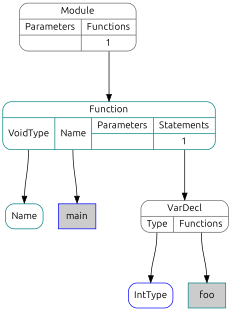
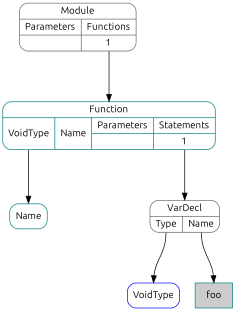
node "main": removed
node "VarDecl": text "Functions" -> "Name"
node "IntType": label "IntType" -> "VoidType"
